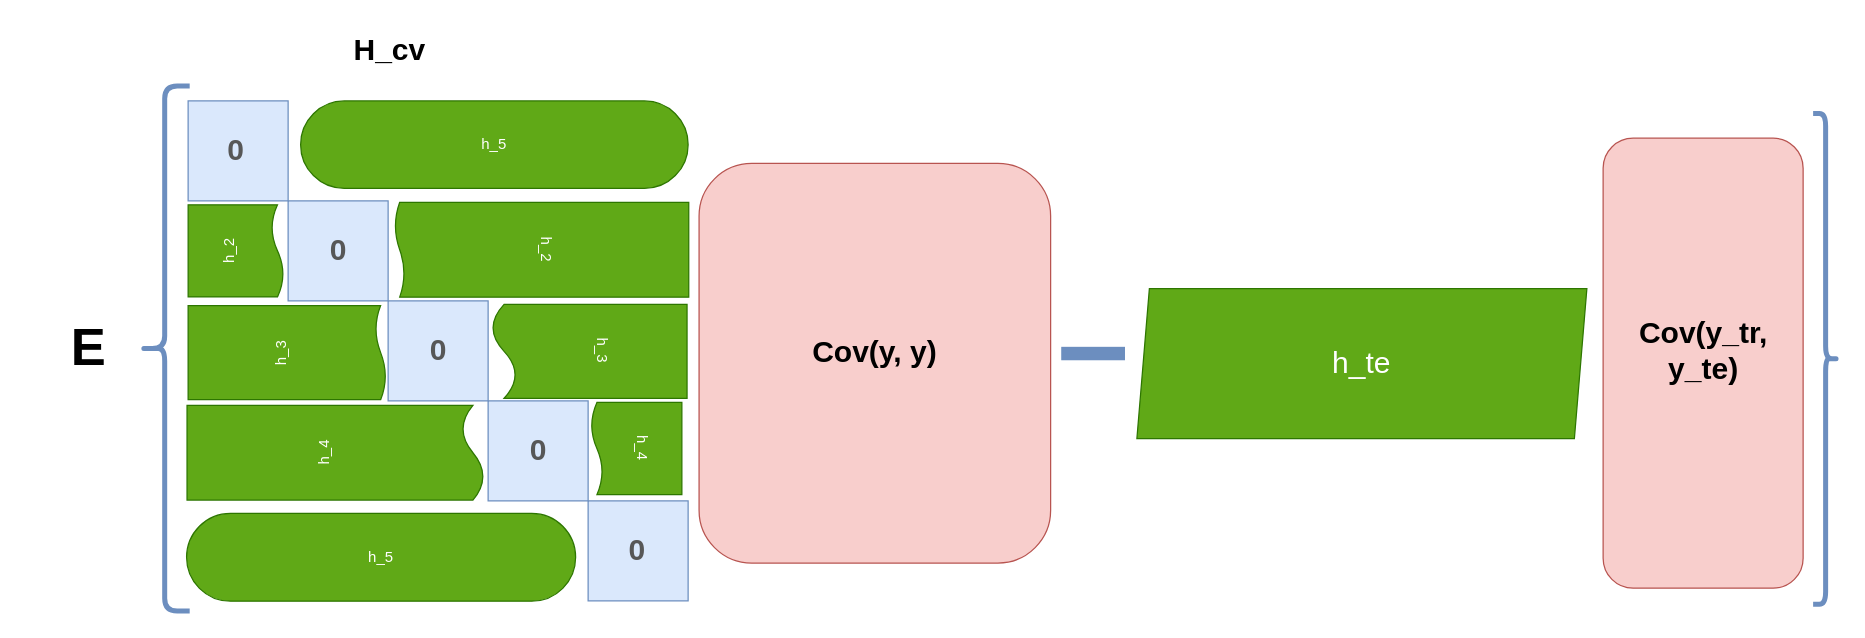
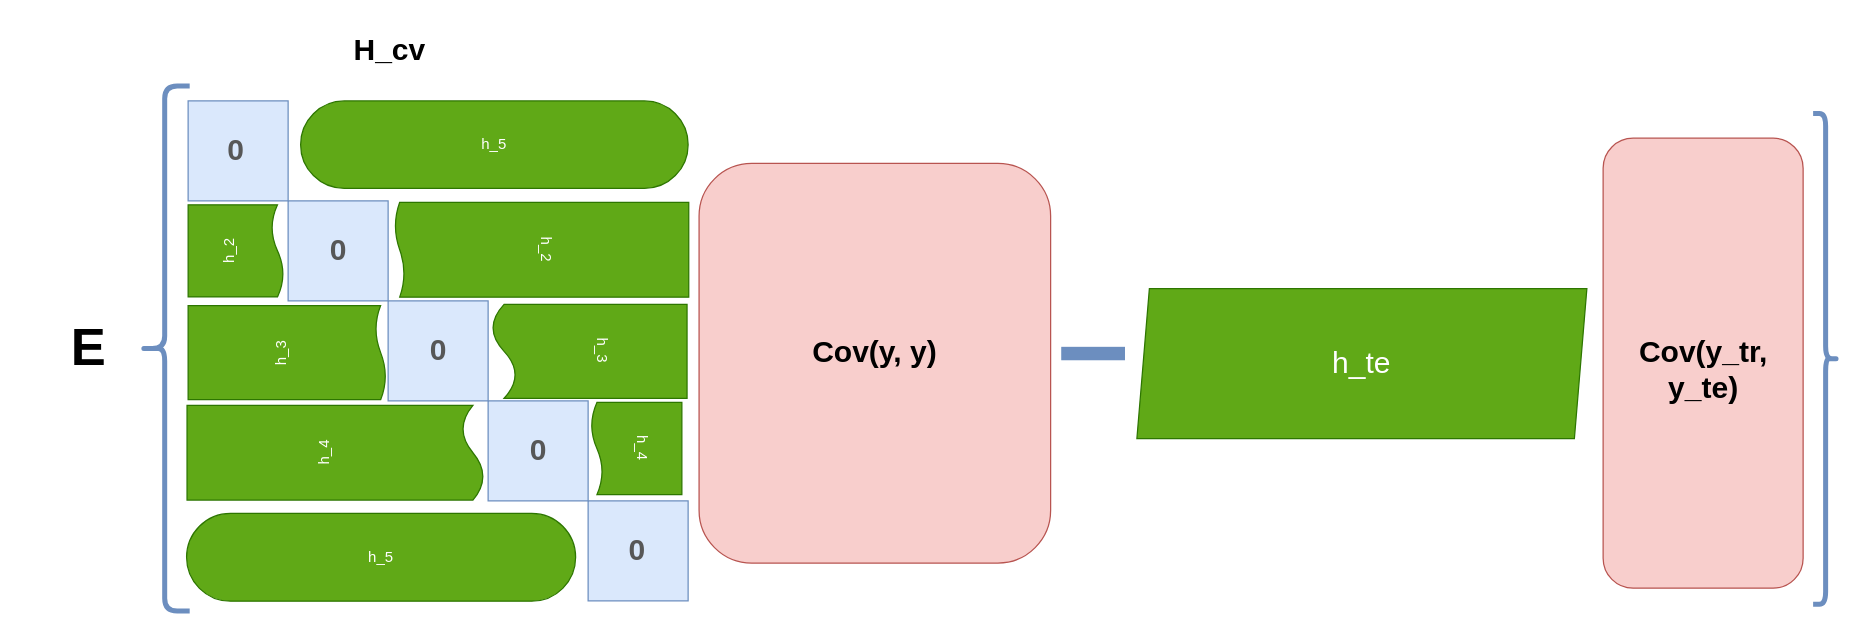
node "Cov(y_tr, y_te)": moved (1703, 351) -> (1703, 369)
